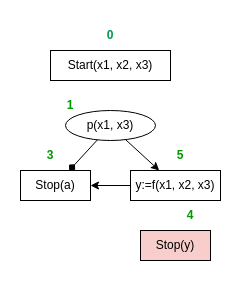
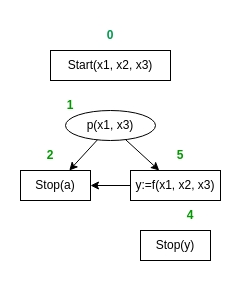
node "3": label "3" -> "2"
edge "p(x1, x3)" -> "Stop(a)": arrowhead diamond -> classic
node "Stop(y)": fillcolor #f8cecc -> #ffffff
